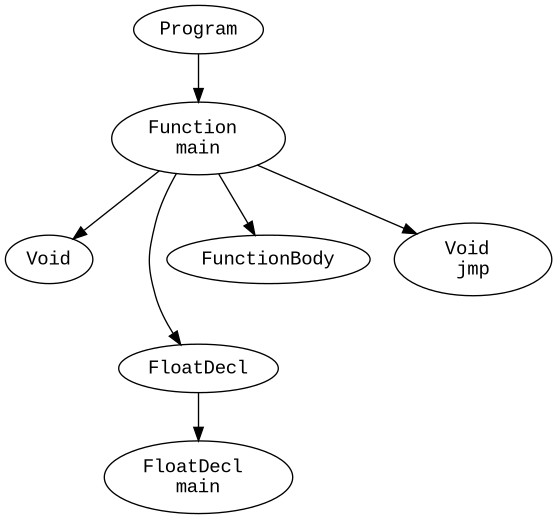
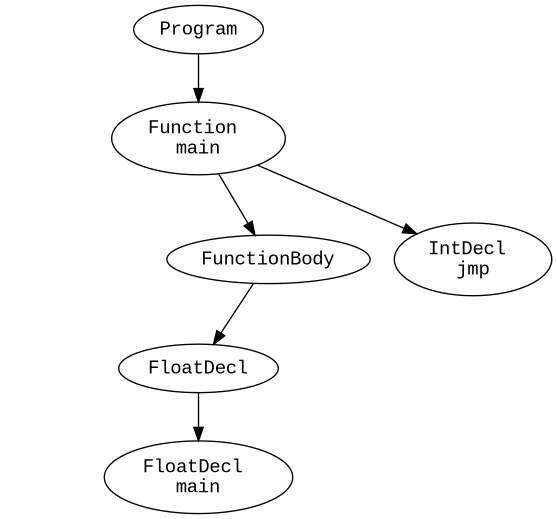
edge "Function main" -> "FloatDecl": now "FunctionBody" -> "FloatDecl"
node "Void": removed
node "Void jmp": label "Void jmp" -> "IntDecl jmp"
